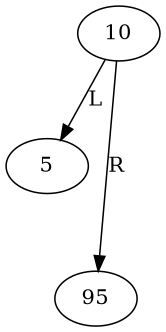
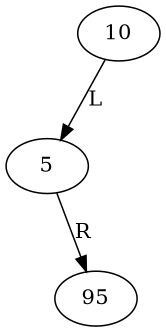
edge "10" -> "95": now "5" -> "95"
